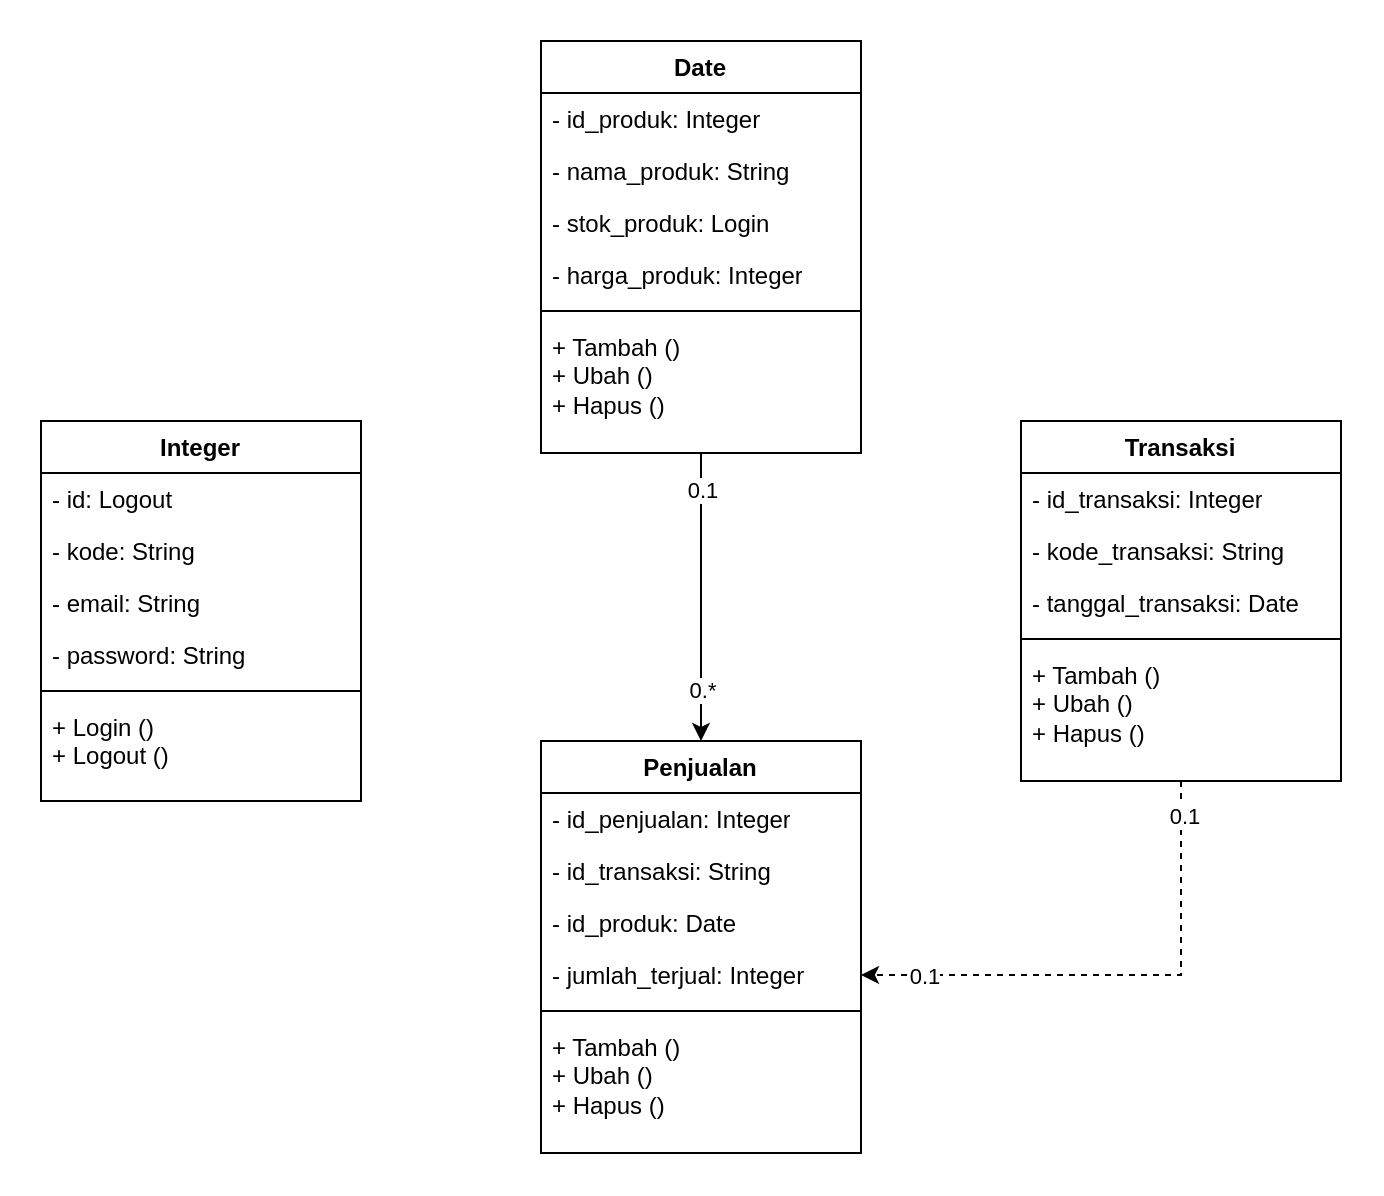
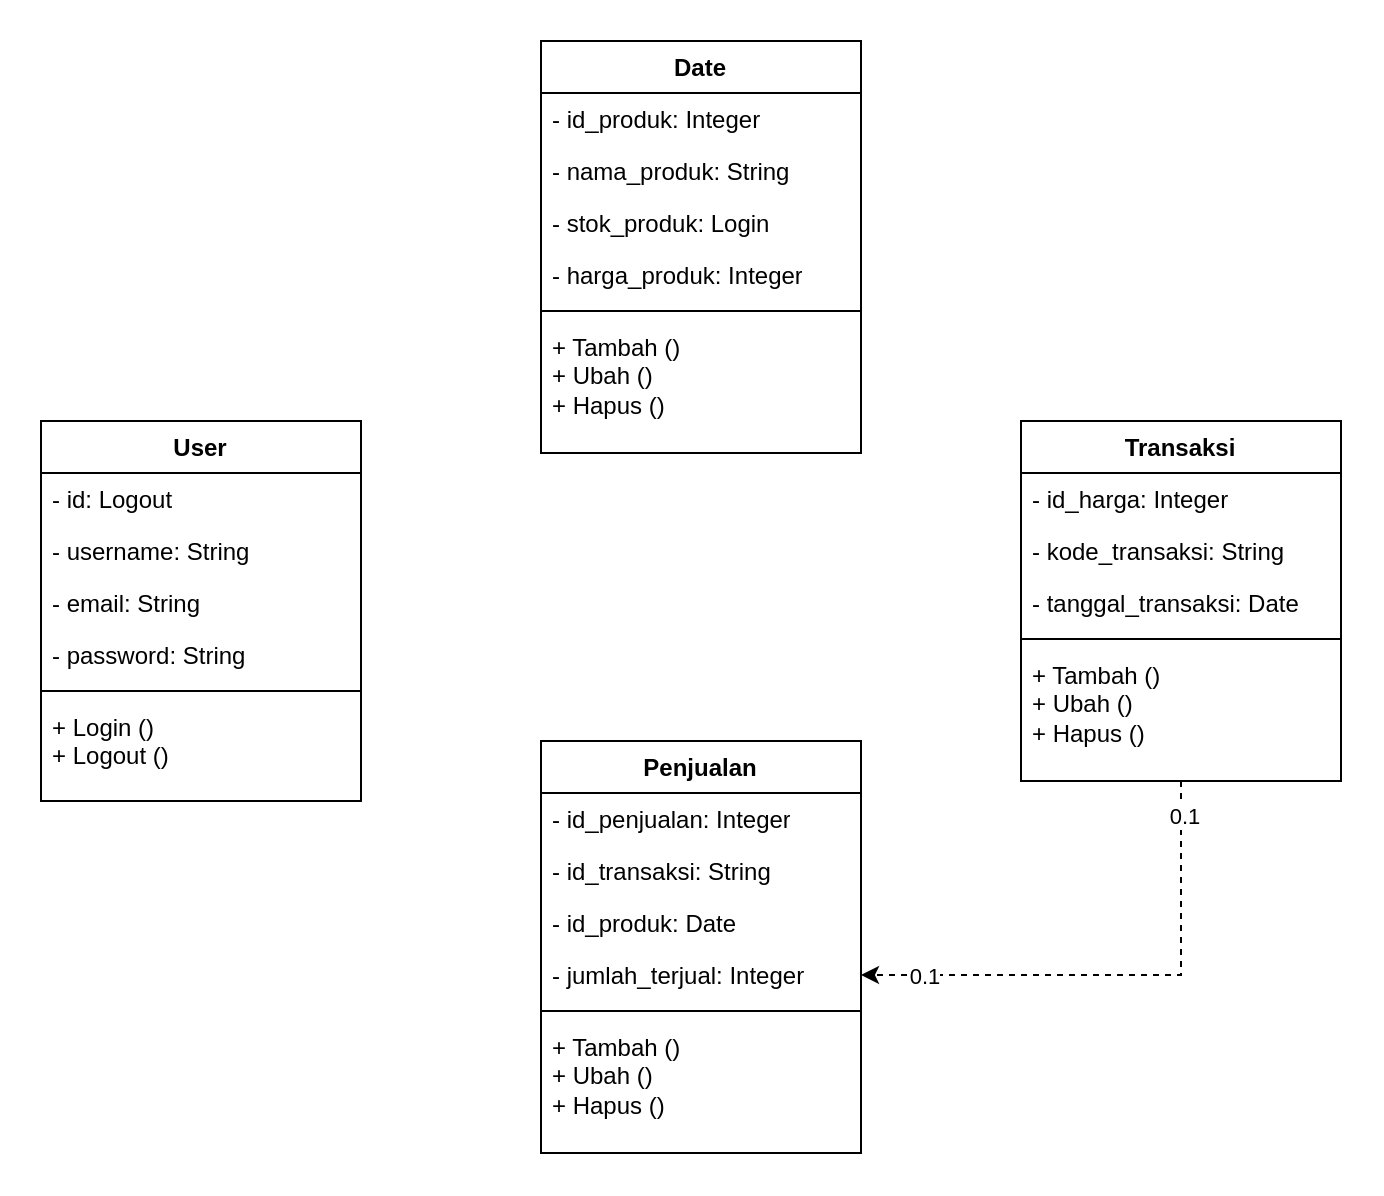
node "Integer": label "Integer" -> "User"
node "- id_transaksi: Integer": label "- id_transaksi: Integer" -> "- id_harga: Integer"
node "- kode: String": label "- kode: String" -> "- username: String"
edge "Date" -> "Penjualan": removed, labels "0.1", "0.*"
